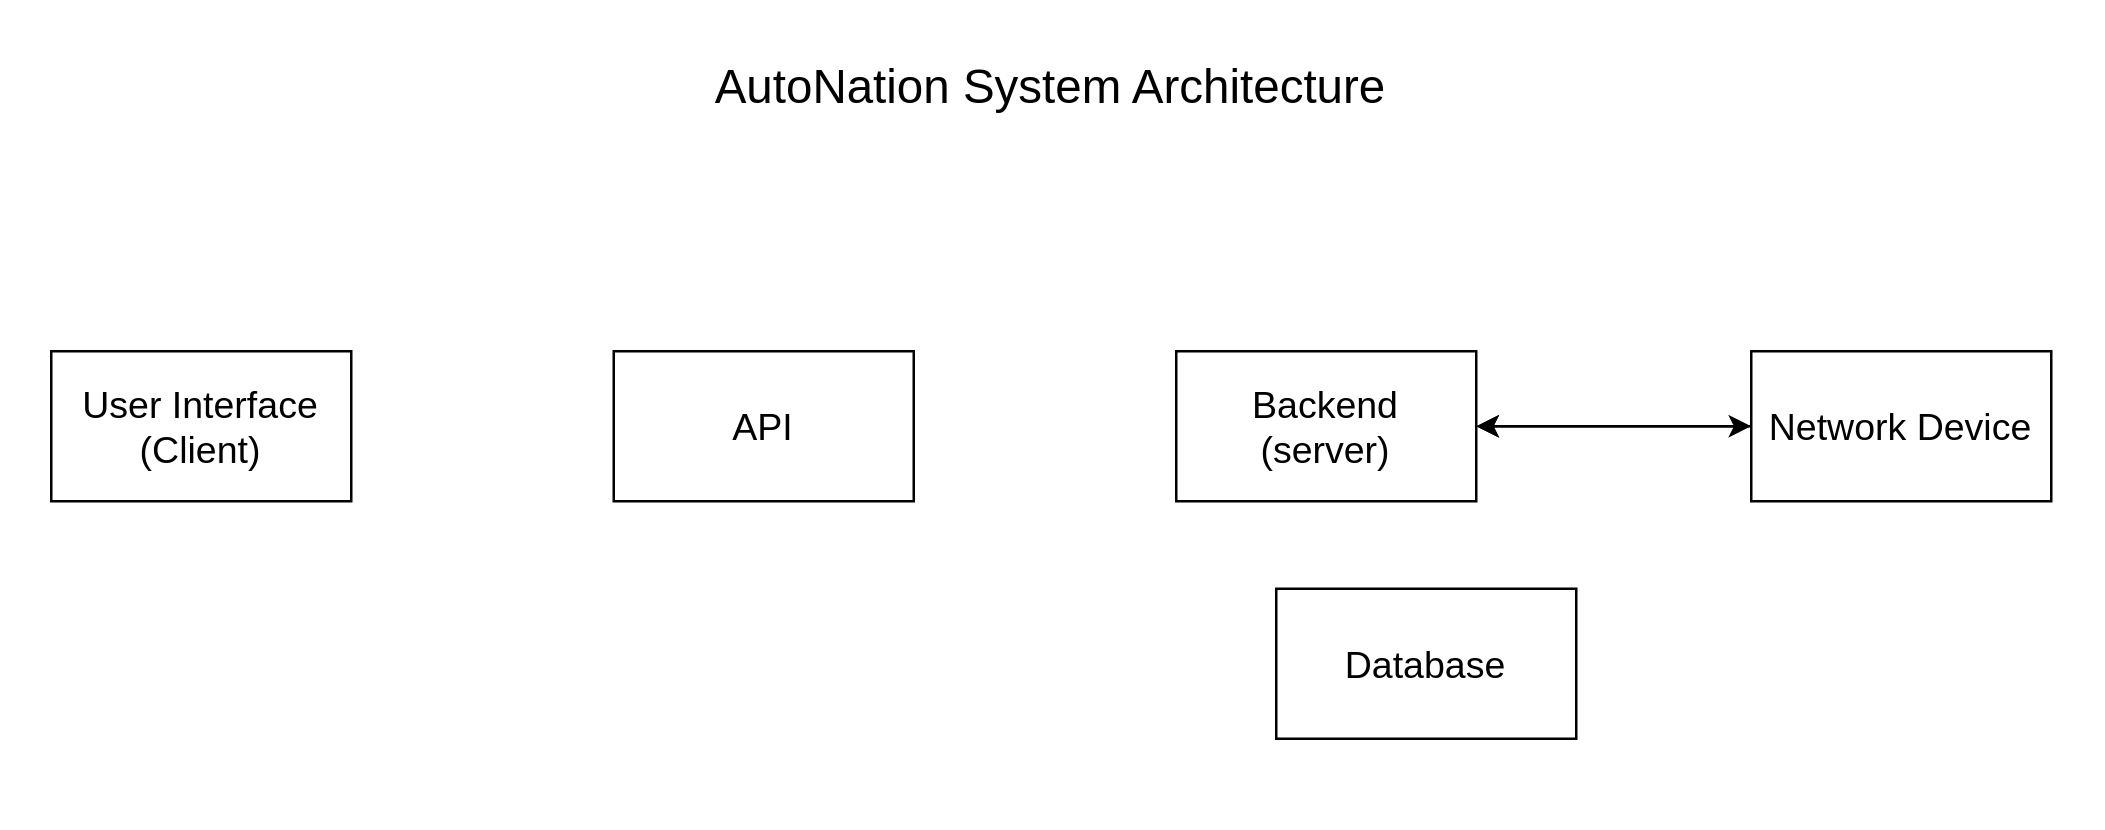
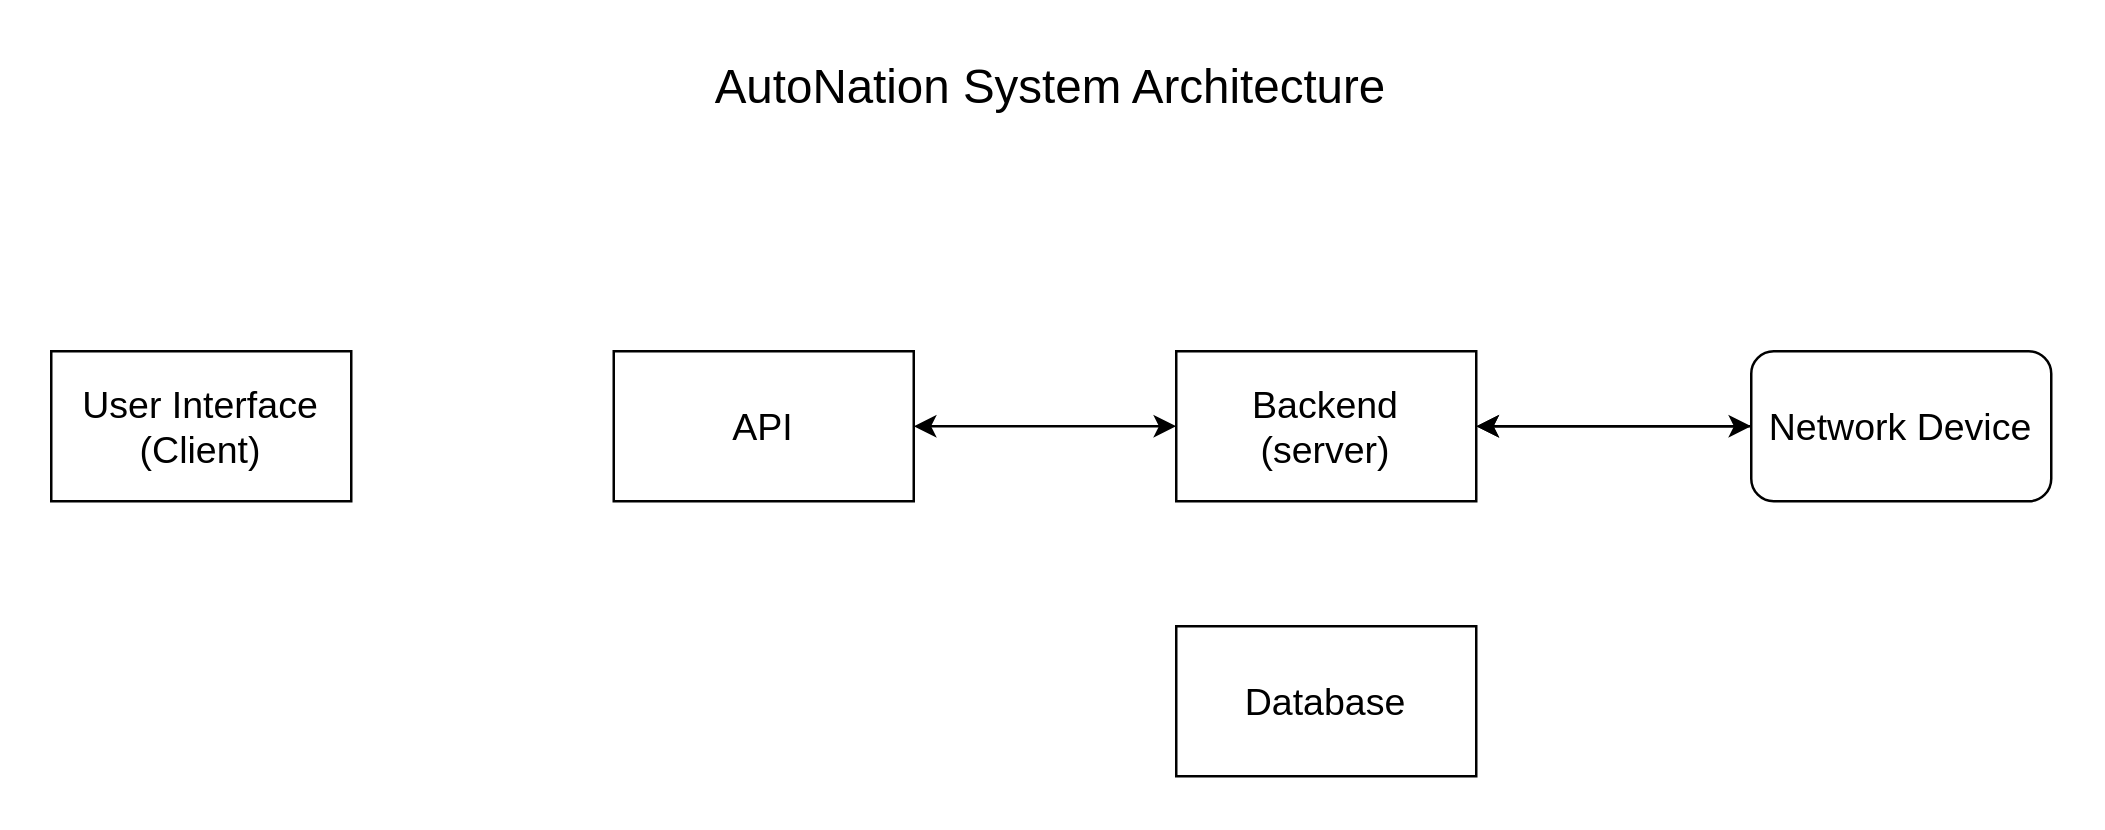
edge "API" -- "Backend (server)": added
node "Network Device": shape rectangle -> rounded rectangle
node "Database": moved (1426, 664) -> (1326, 701)
